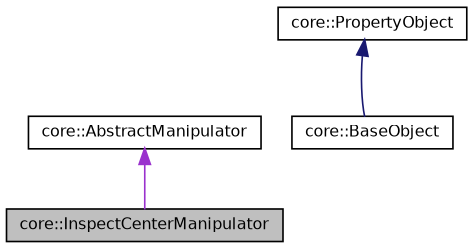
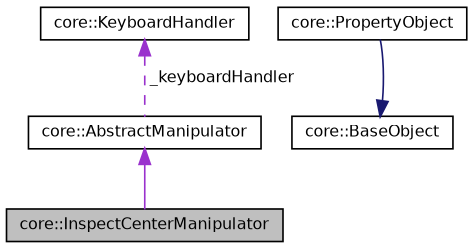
node "core::KeyboardHandler": added
edge "core::BaseObject" -> "core::PropertyObject": reversed
